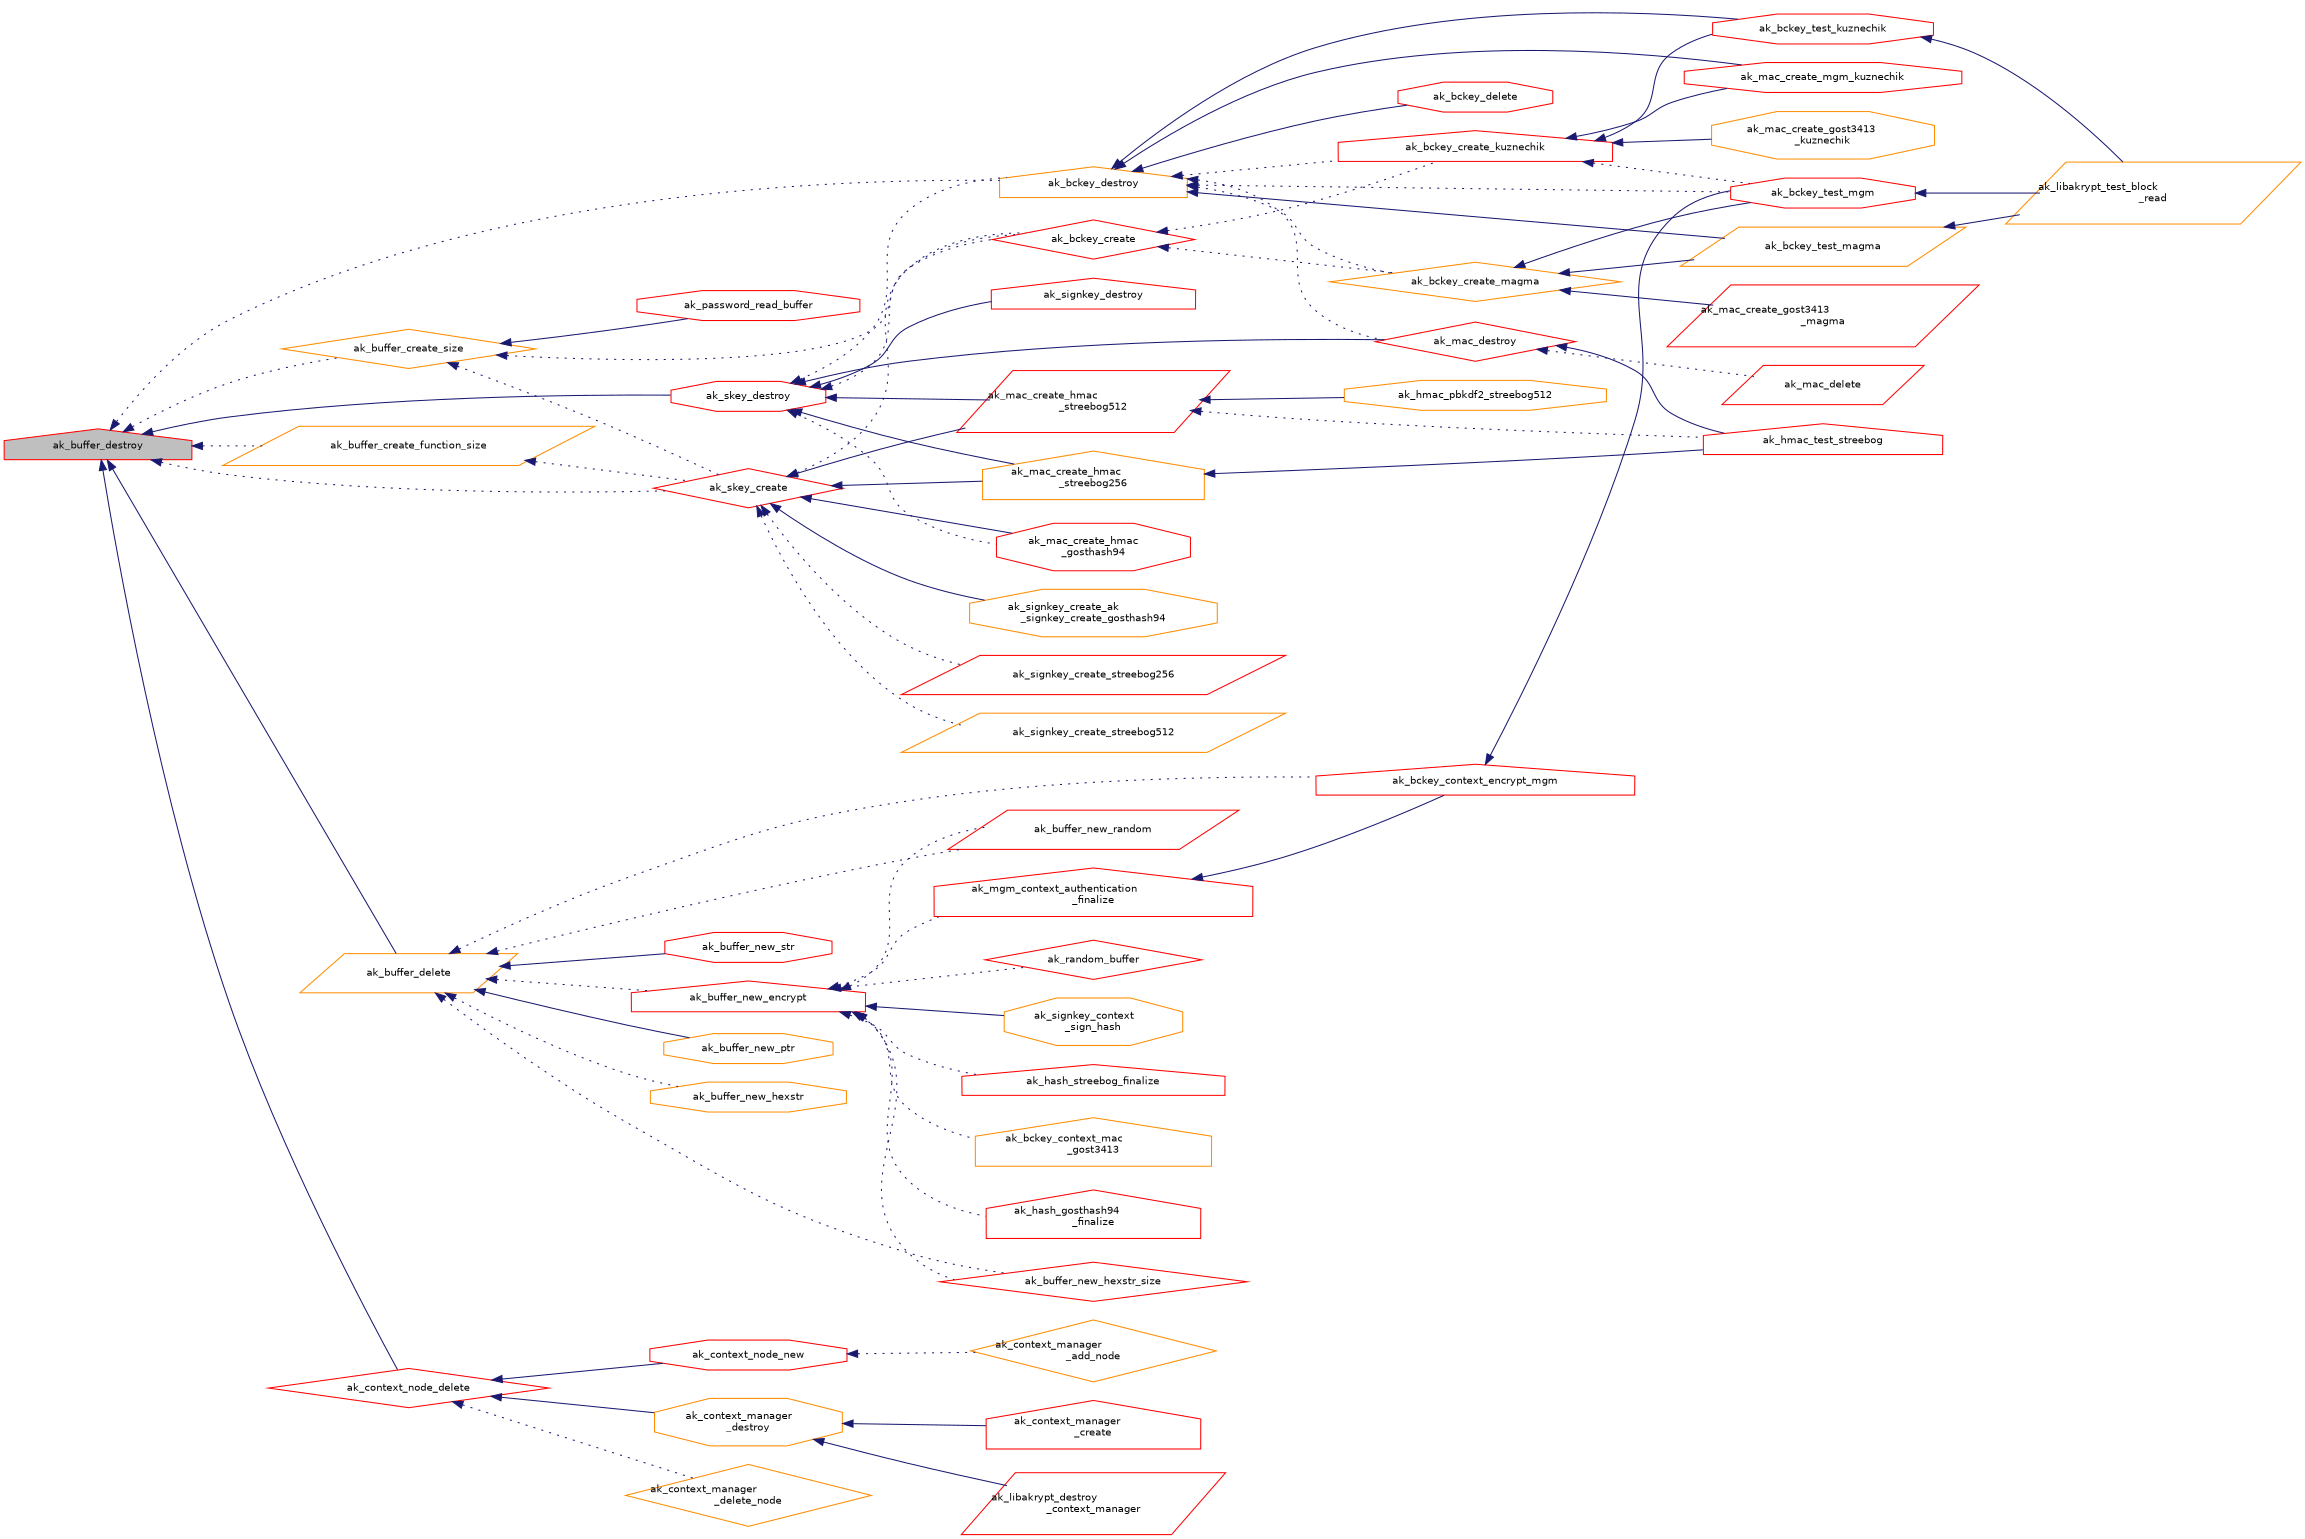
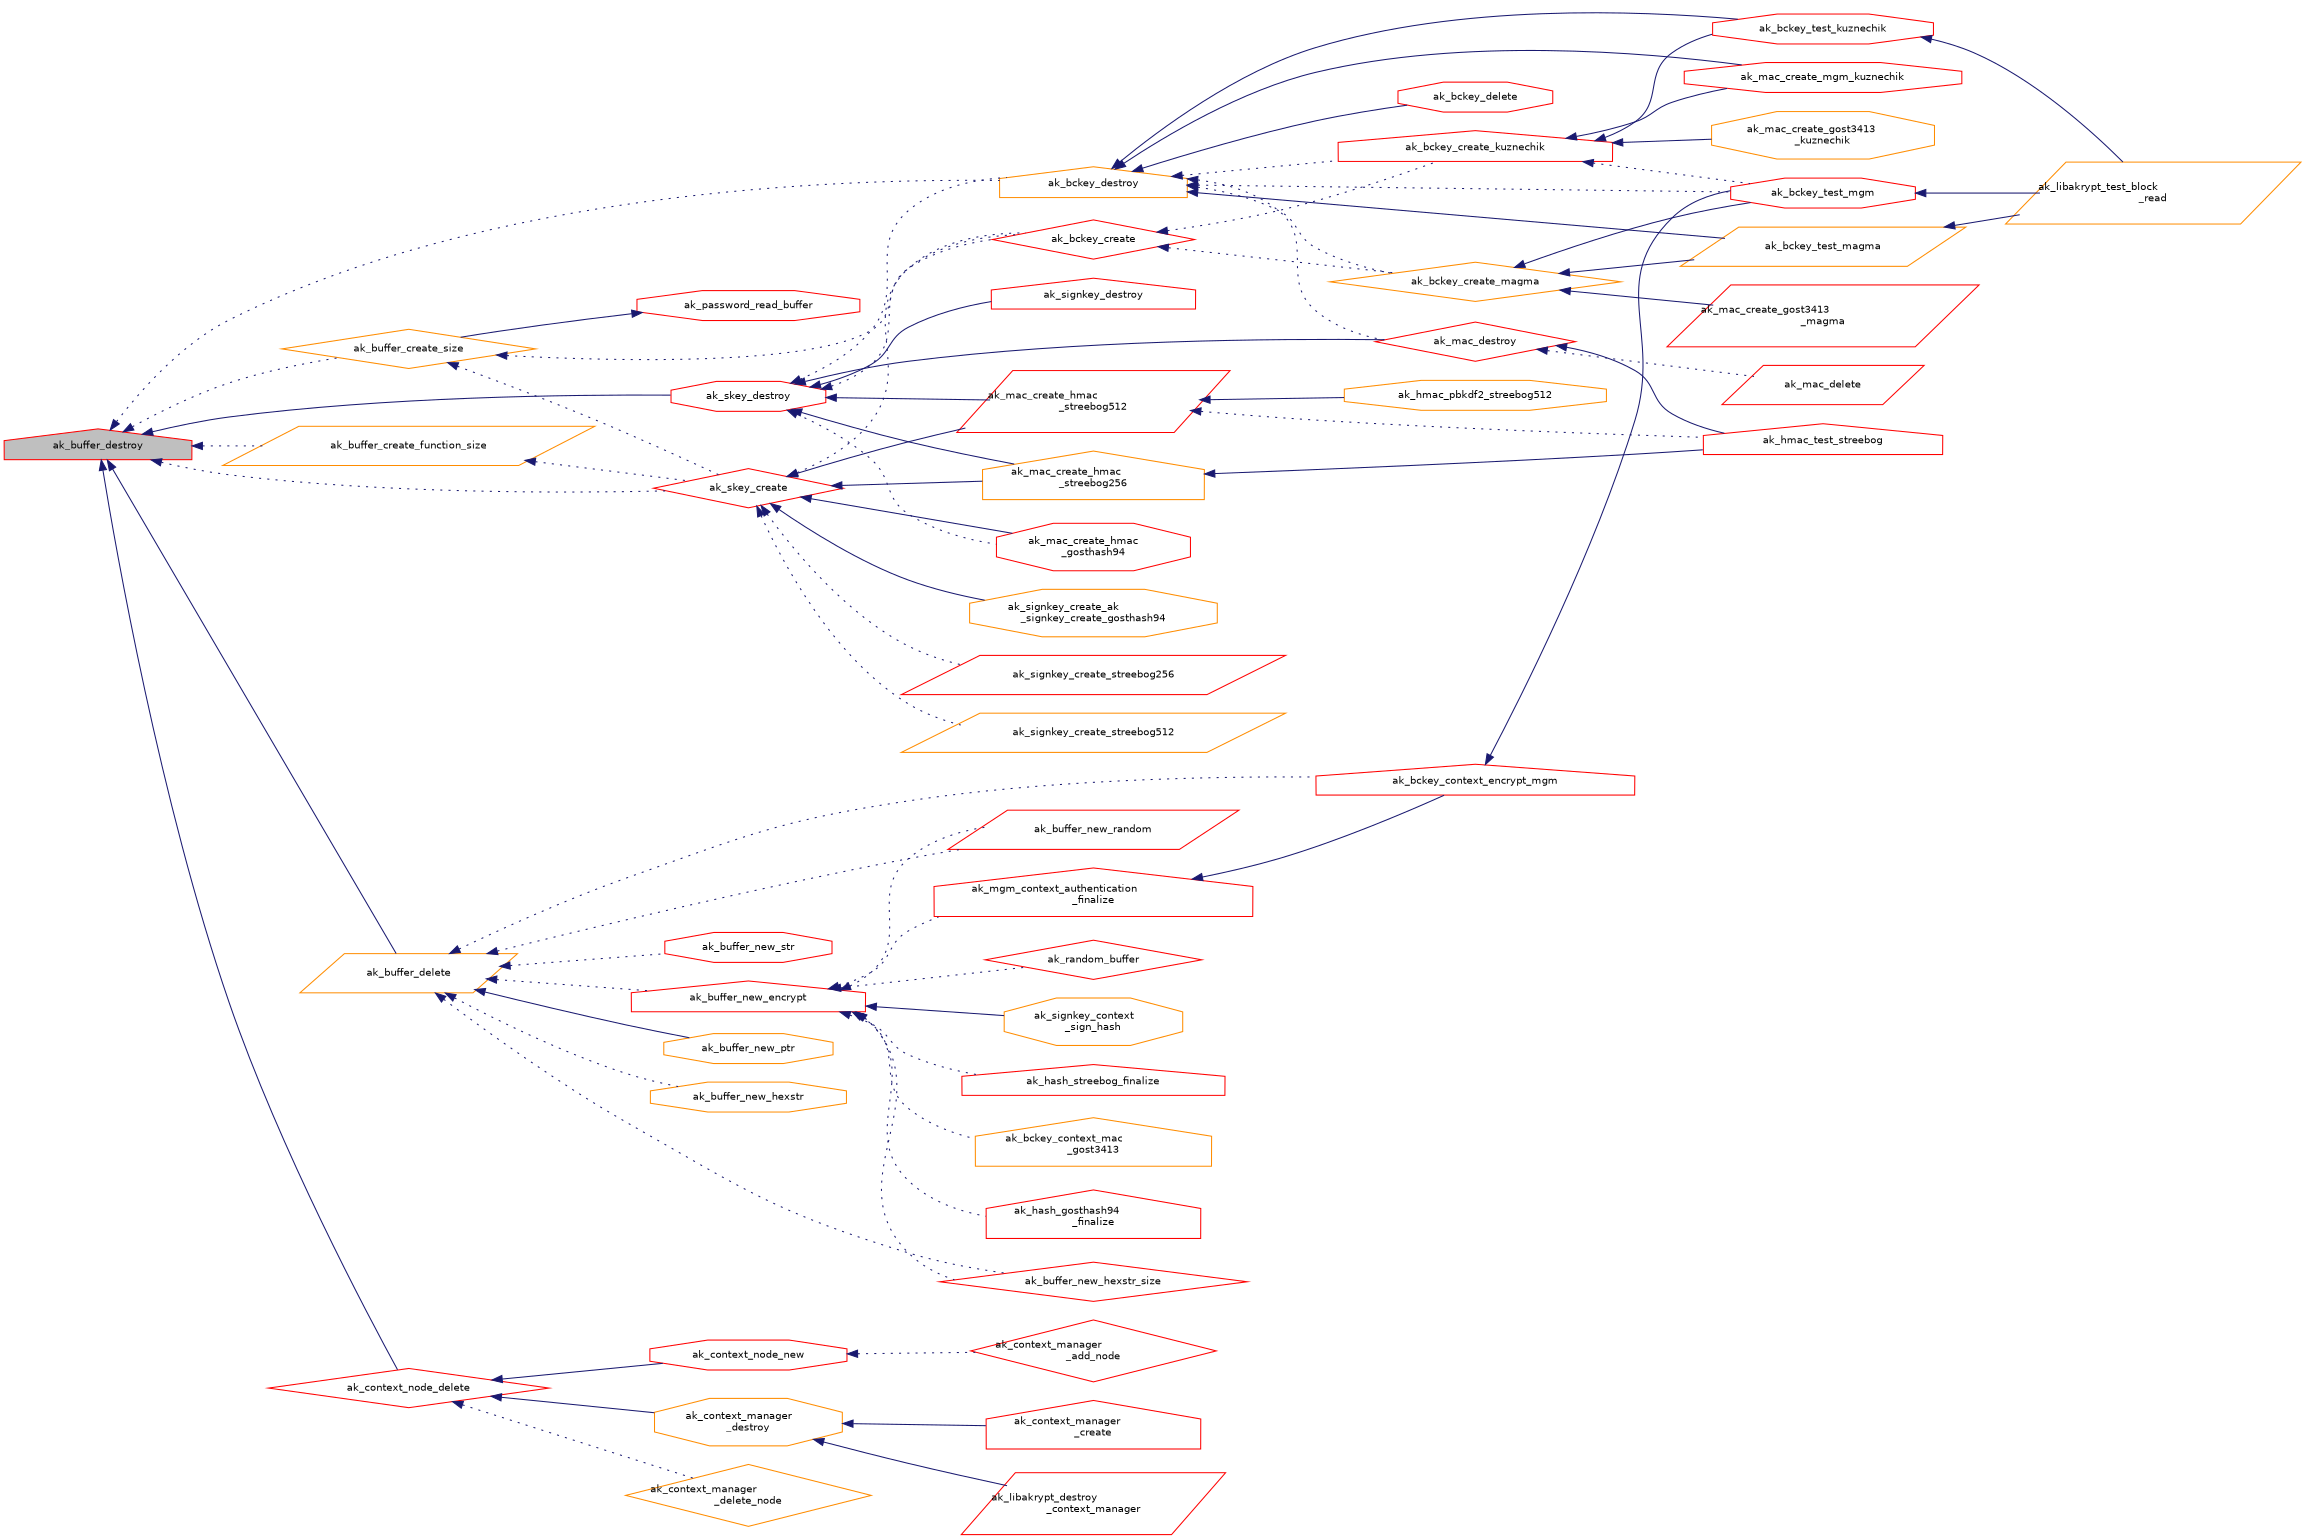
edge "ak_password_read_buffer" -> "ak_buffer_create_size": reversed
edge "ak_buffer_new_str" -> "ak_buffer_delete": style solid -> dotted
node "ak_context_manager _add_node": color darkorange -> red
